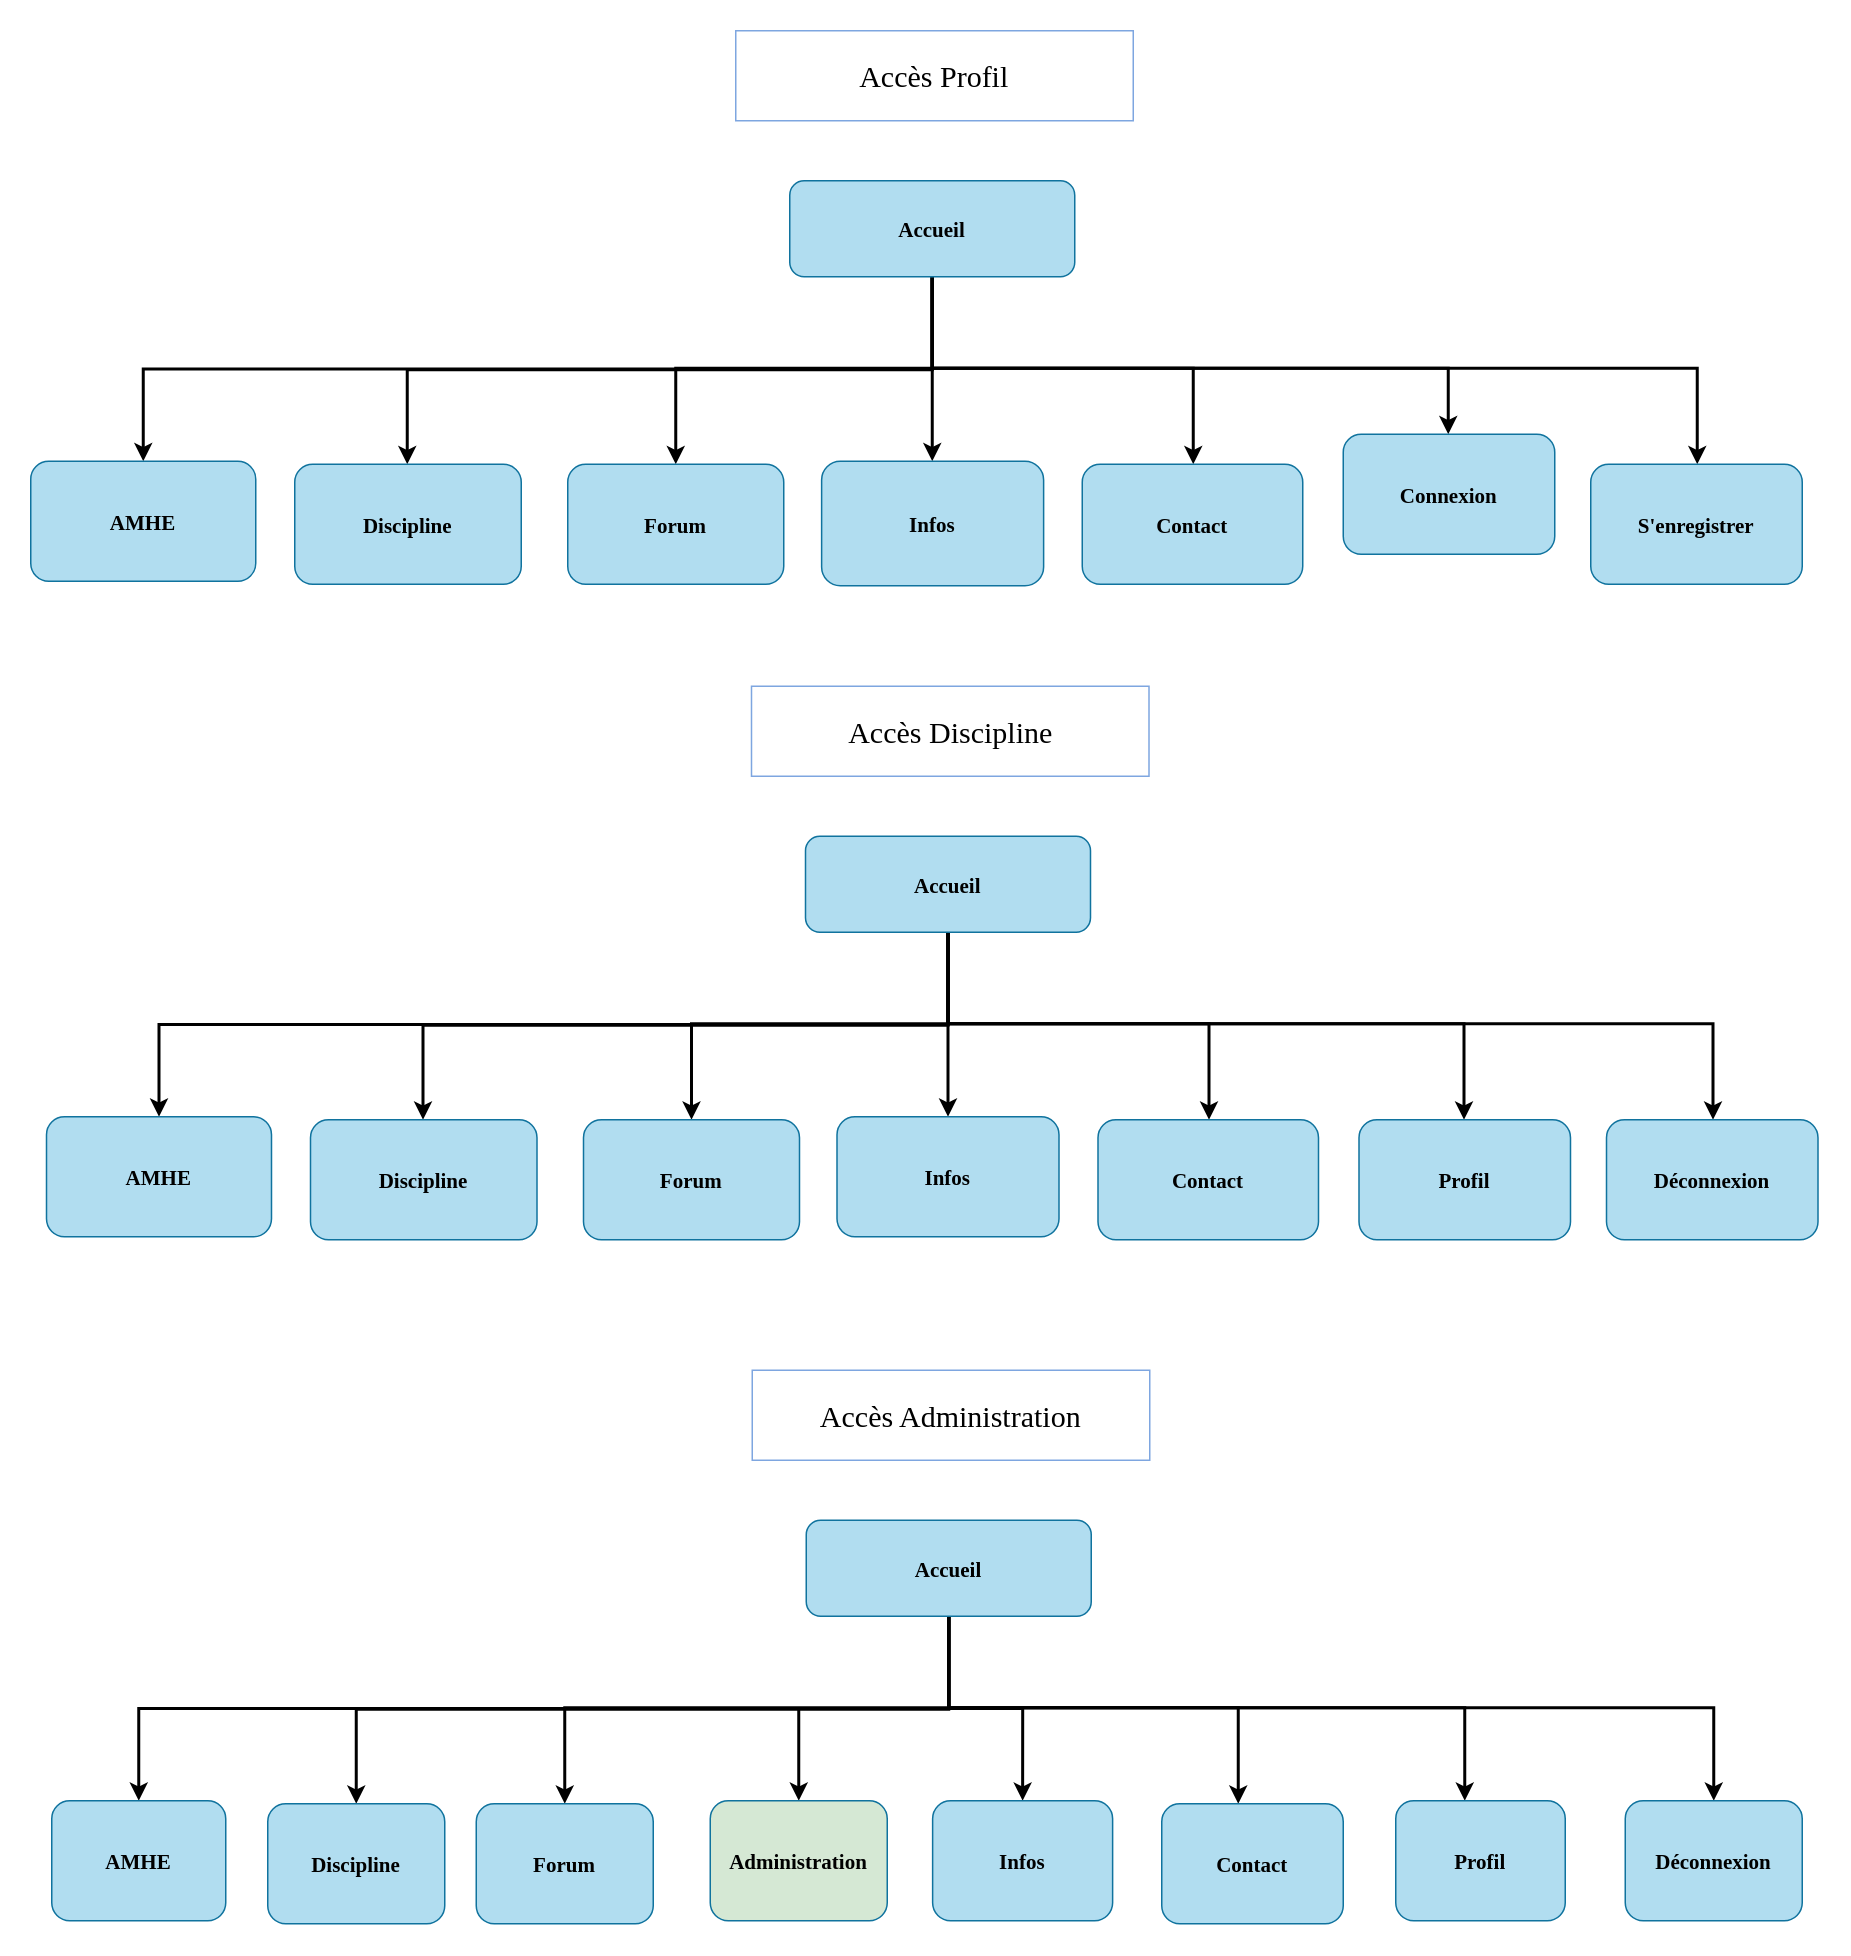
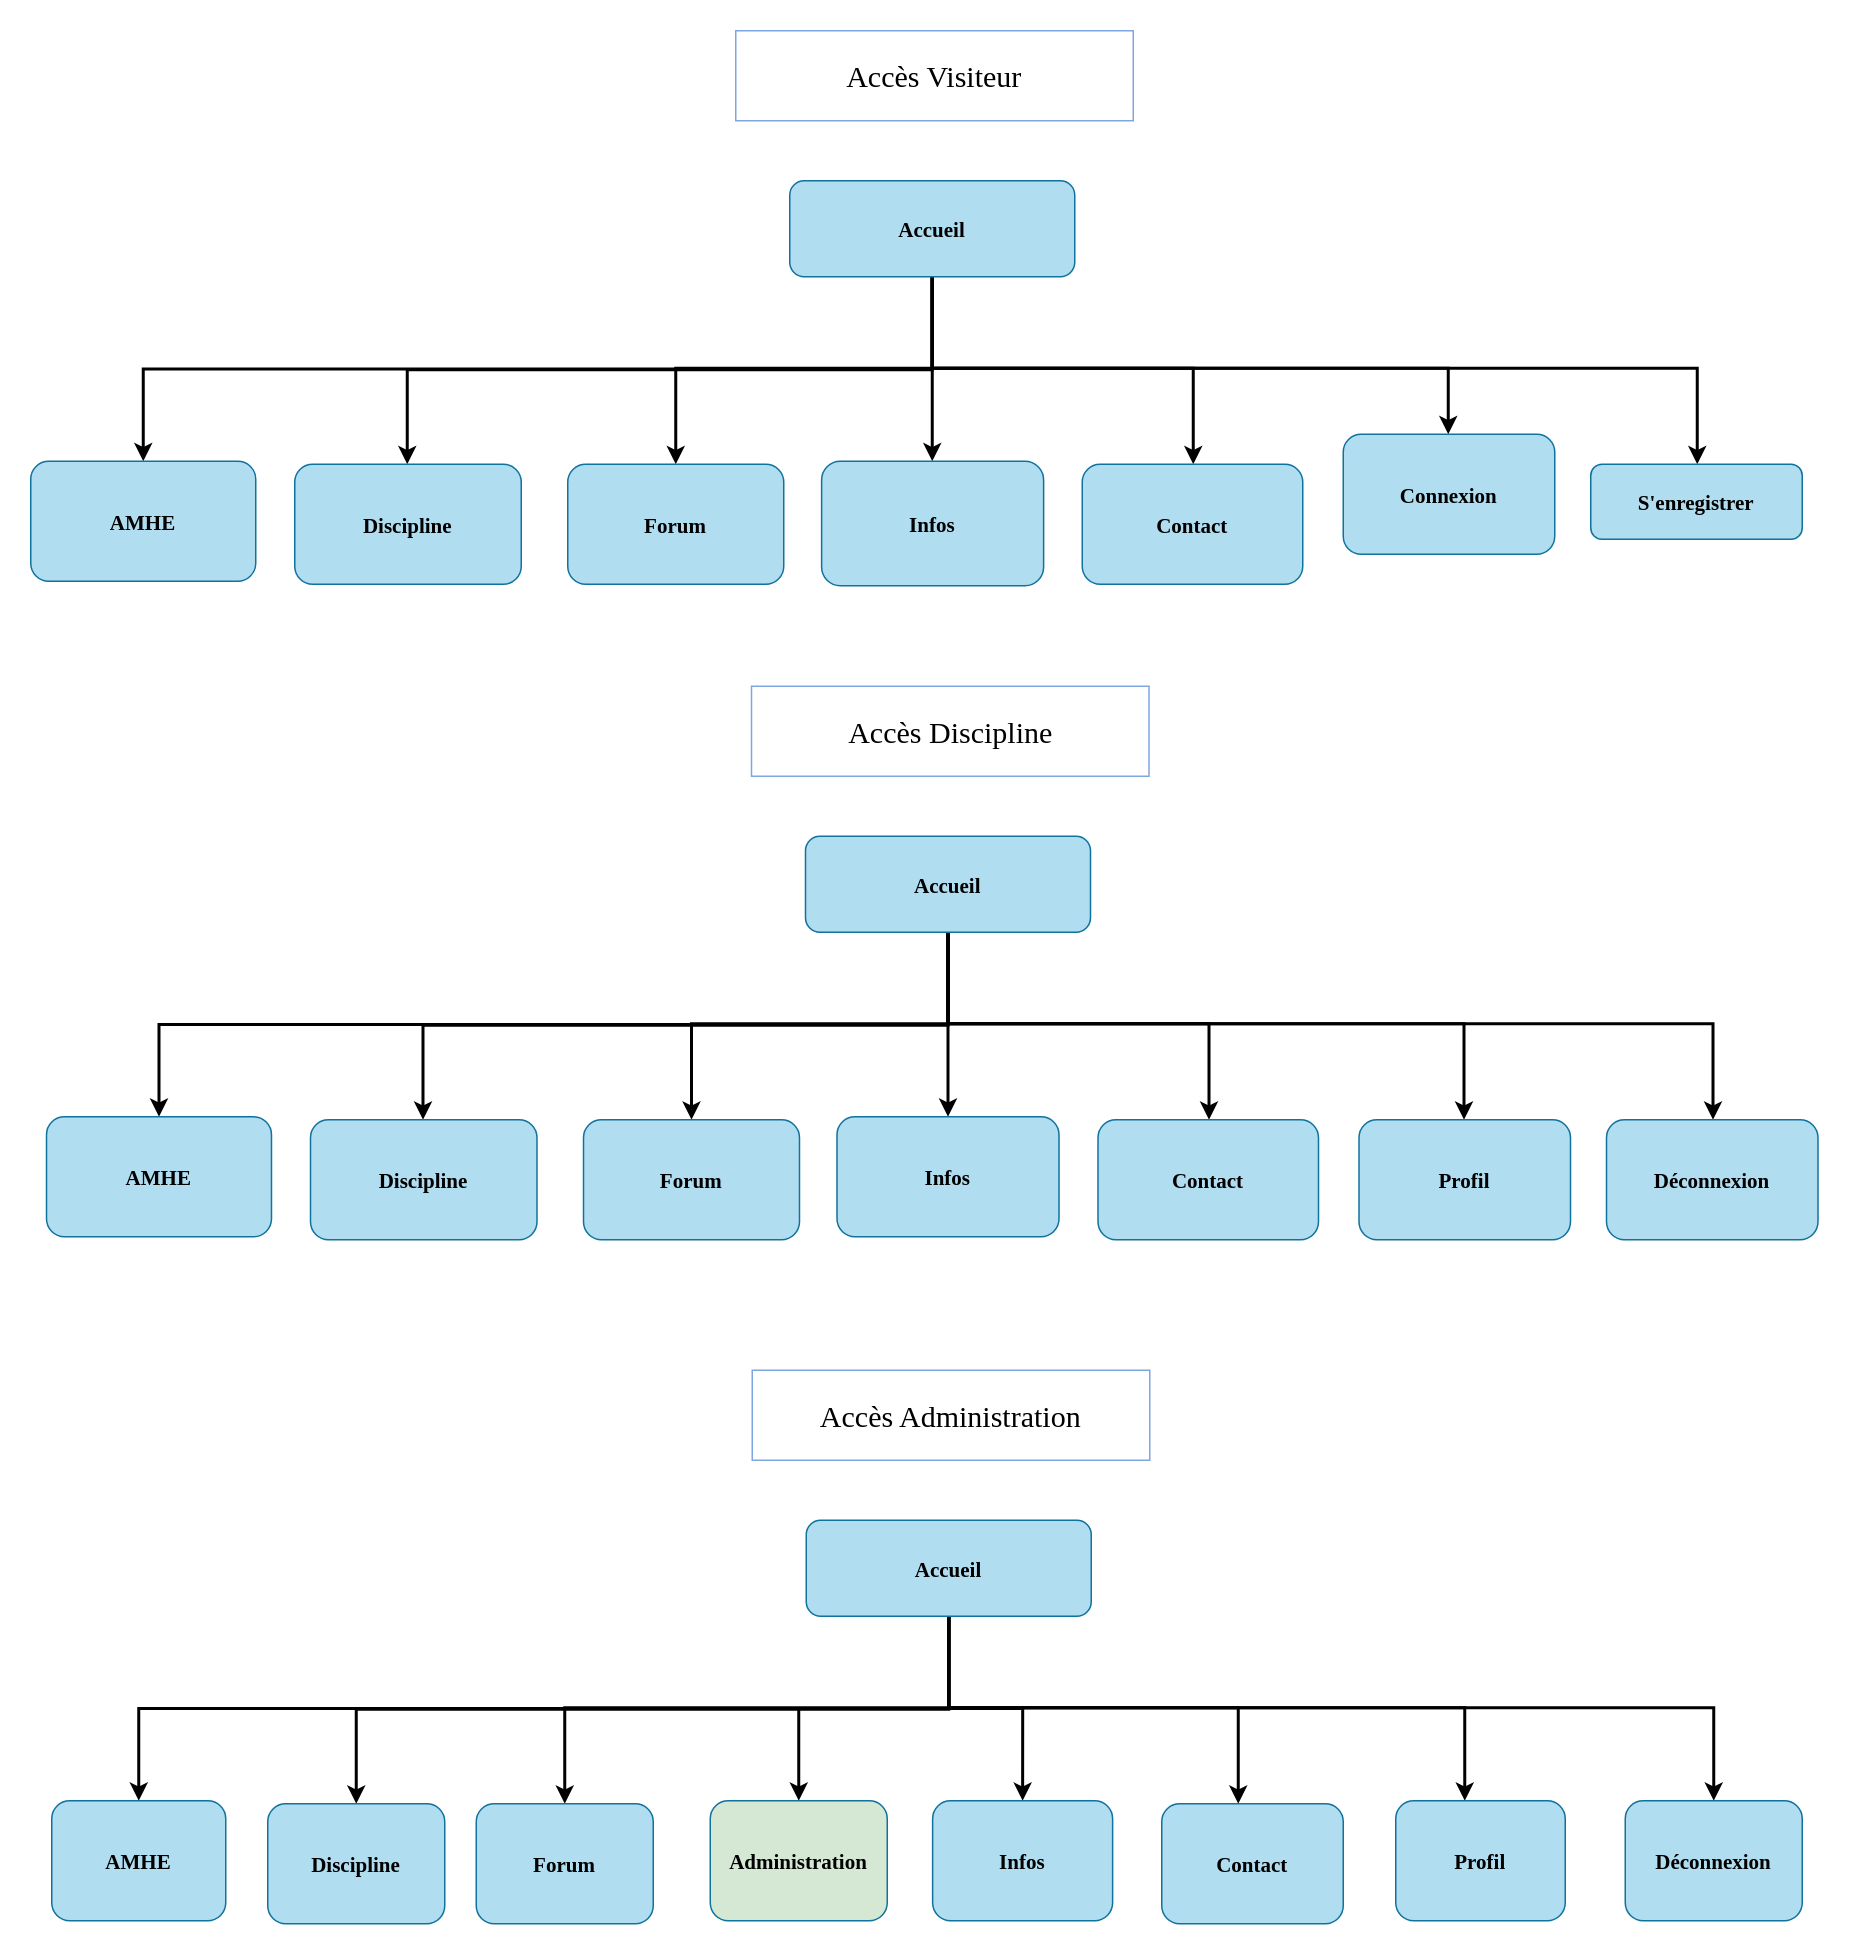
node "Accès Profil": label "Accès Profil" -> "Accès Visiteur"
node "S'enregistrer": size 212x120 -> 212x75
